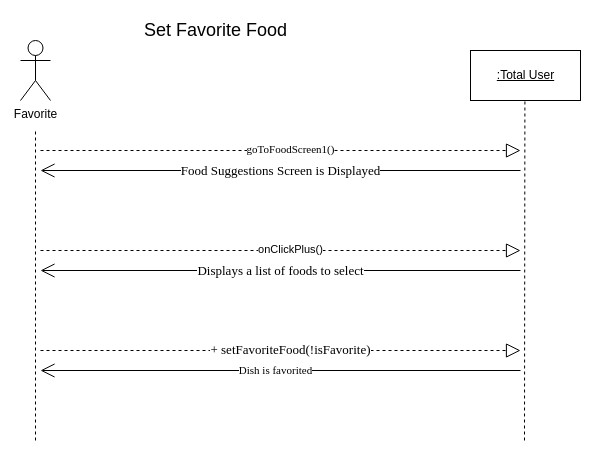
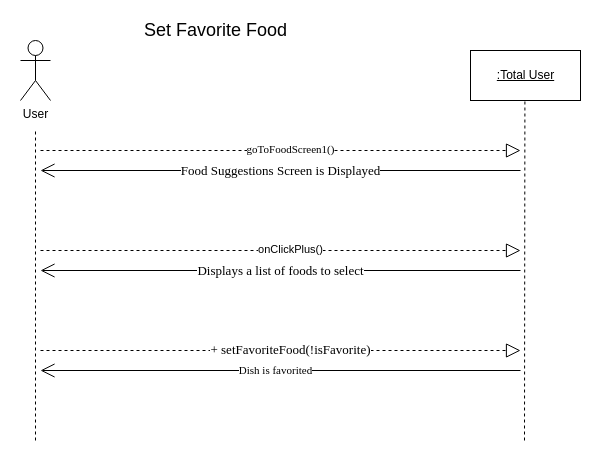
node "Favorite": label "Favorite" -> "User"
